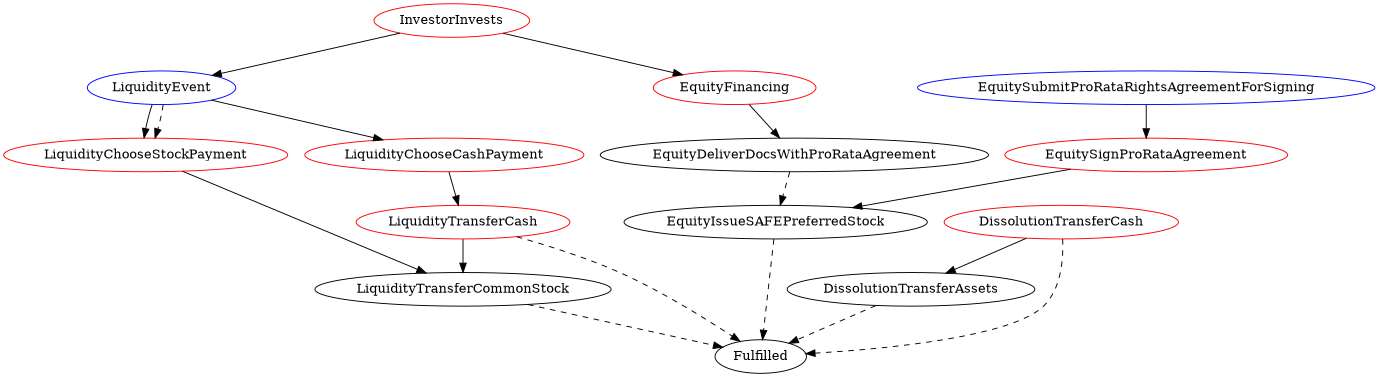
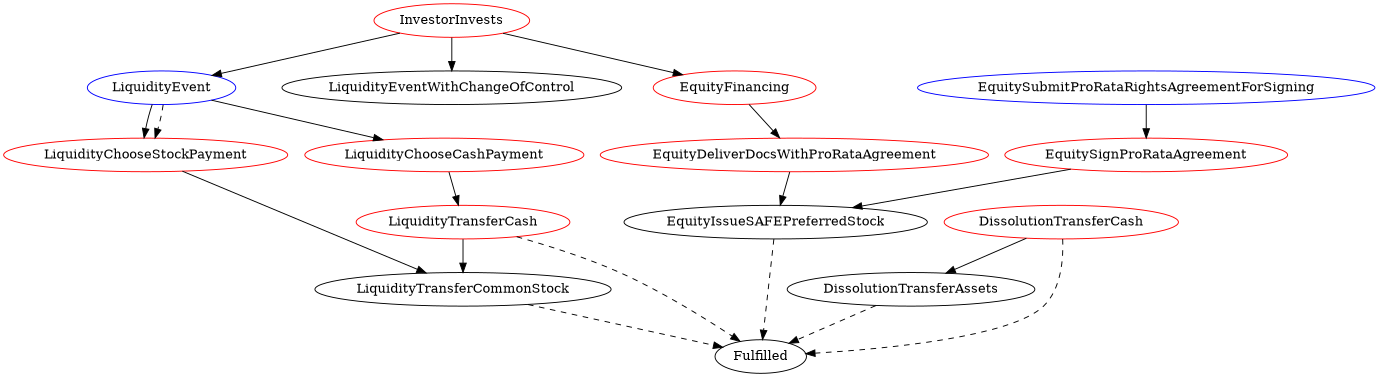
node "LiquidityEventWithChangeOfControl": added
node "EquityDeliverDocsWithProRataAgreement": color black -> Red
edge "EquityDeliverDocsWithProRataAgreement" -> "EquityIssueSAFEPreferredStock": style dashed -> solid
